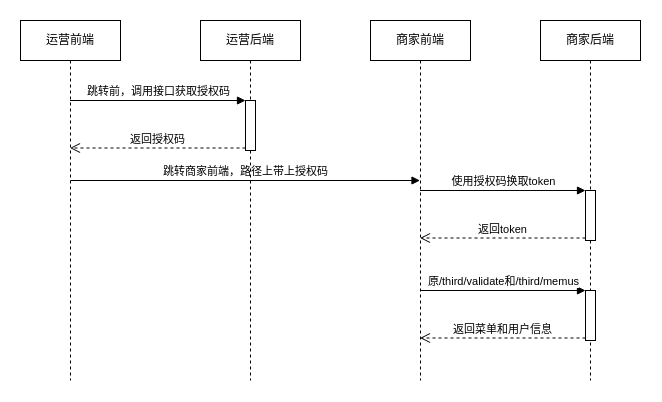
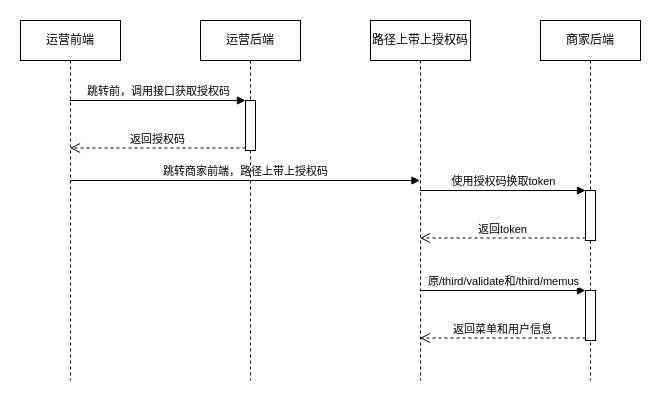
node "商家前端": label "商家前端" -> "路径上带上授权码"
